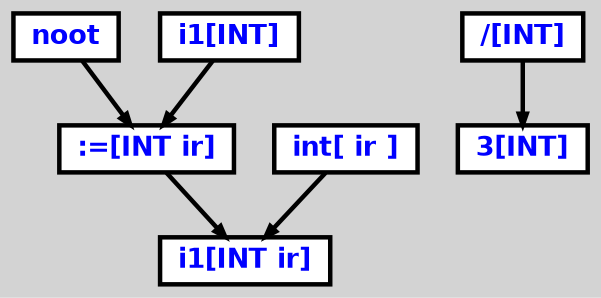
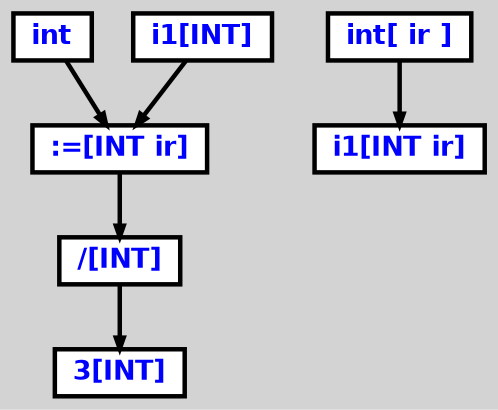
node "noot": label "noot" -> "int"
edge ":=[INT ir]" -> "i1[INT ir]": now ":=[INT ir]" -> "/[INT]"
